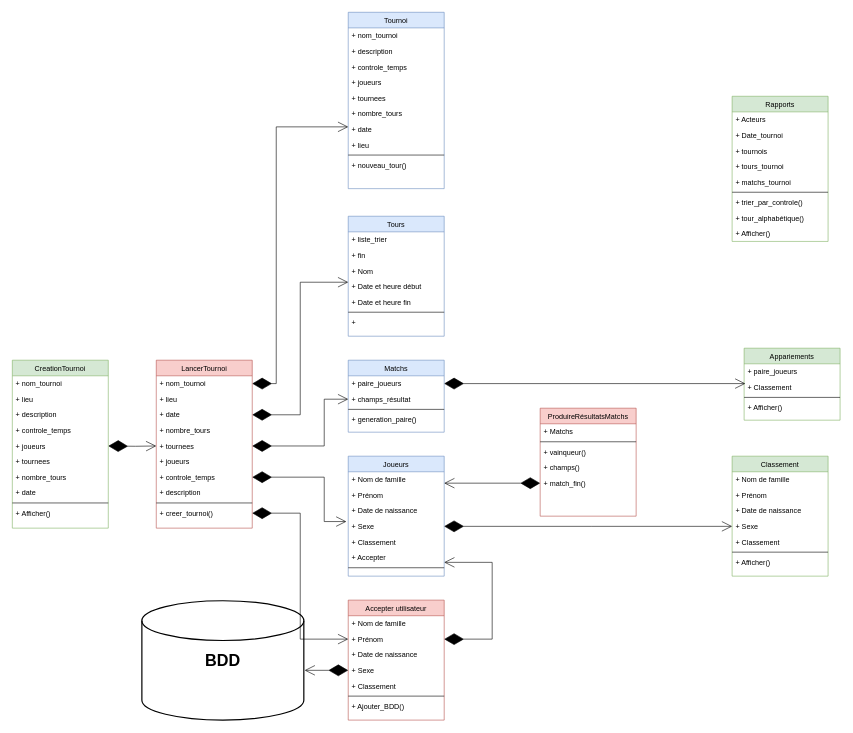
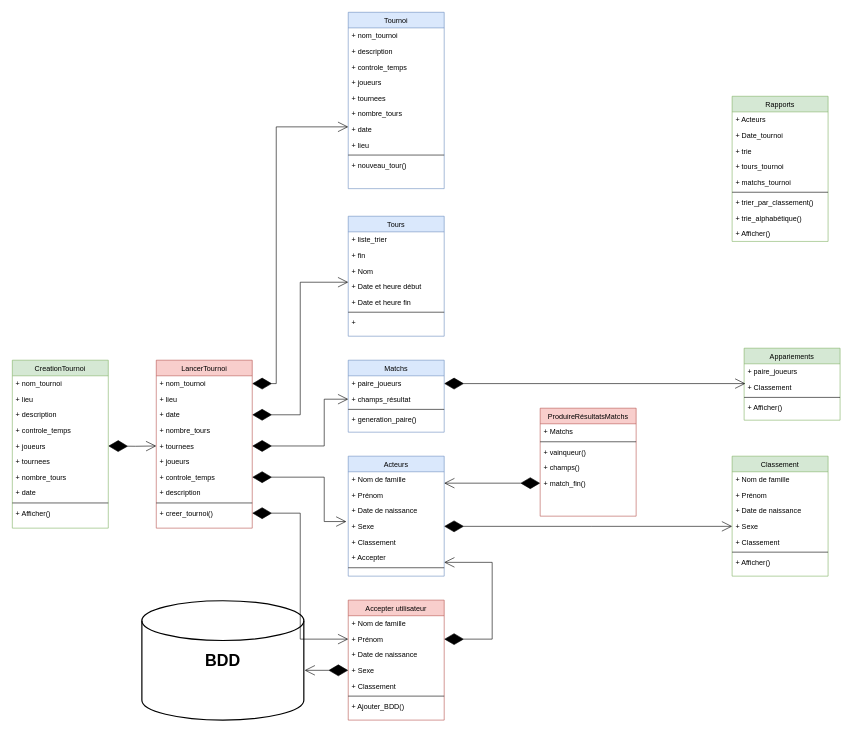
node "+ tournois": label "+ tournois" -> "+ trie"
node "+ trier_par_controle()": label "+ trier_par_controle()" -> "+ trier_par_classement()"
node "+ tour_alphabétique()": label "+ tour_alphabétique()" -> "+ trie_alphabétique()"
node "Joueurs": label "Joueurs" -> "Acteurs"
